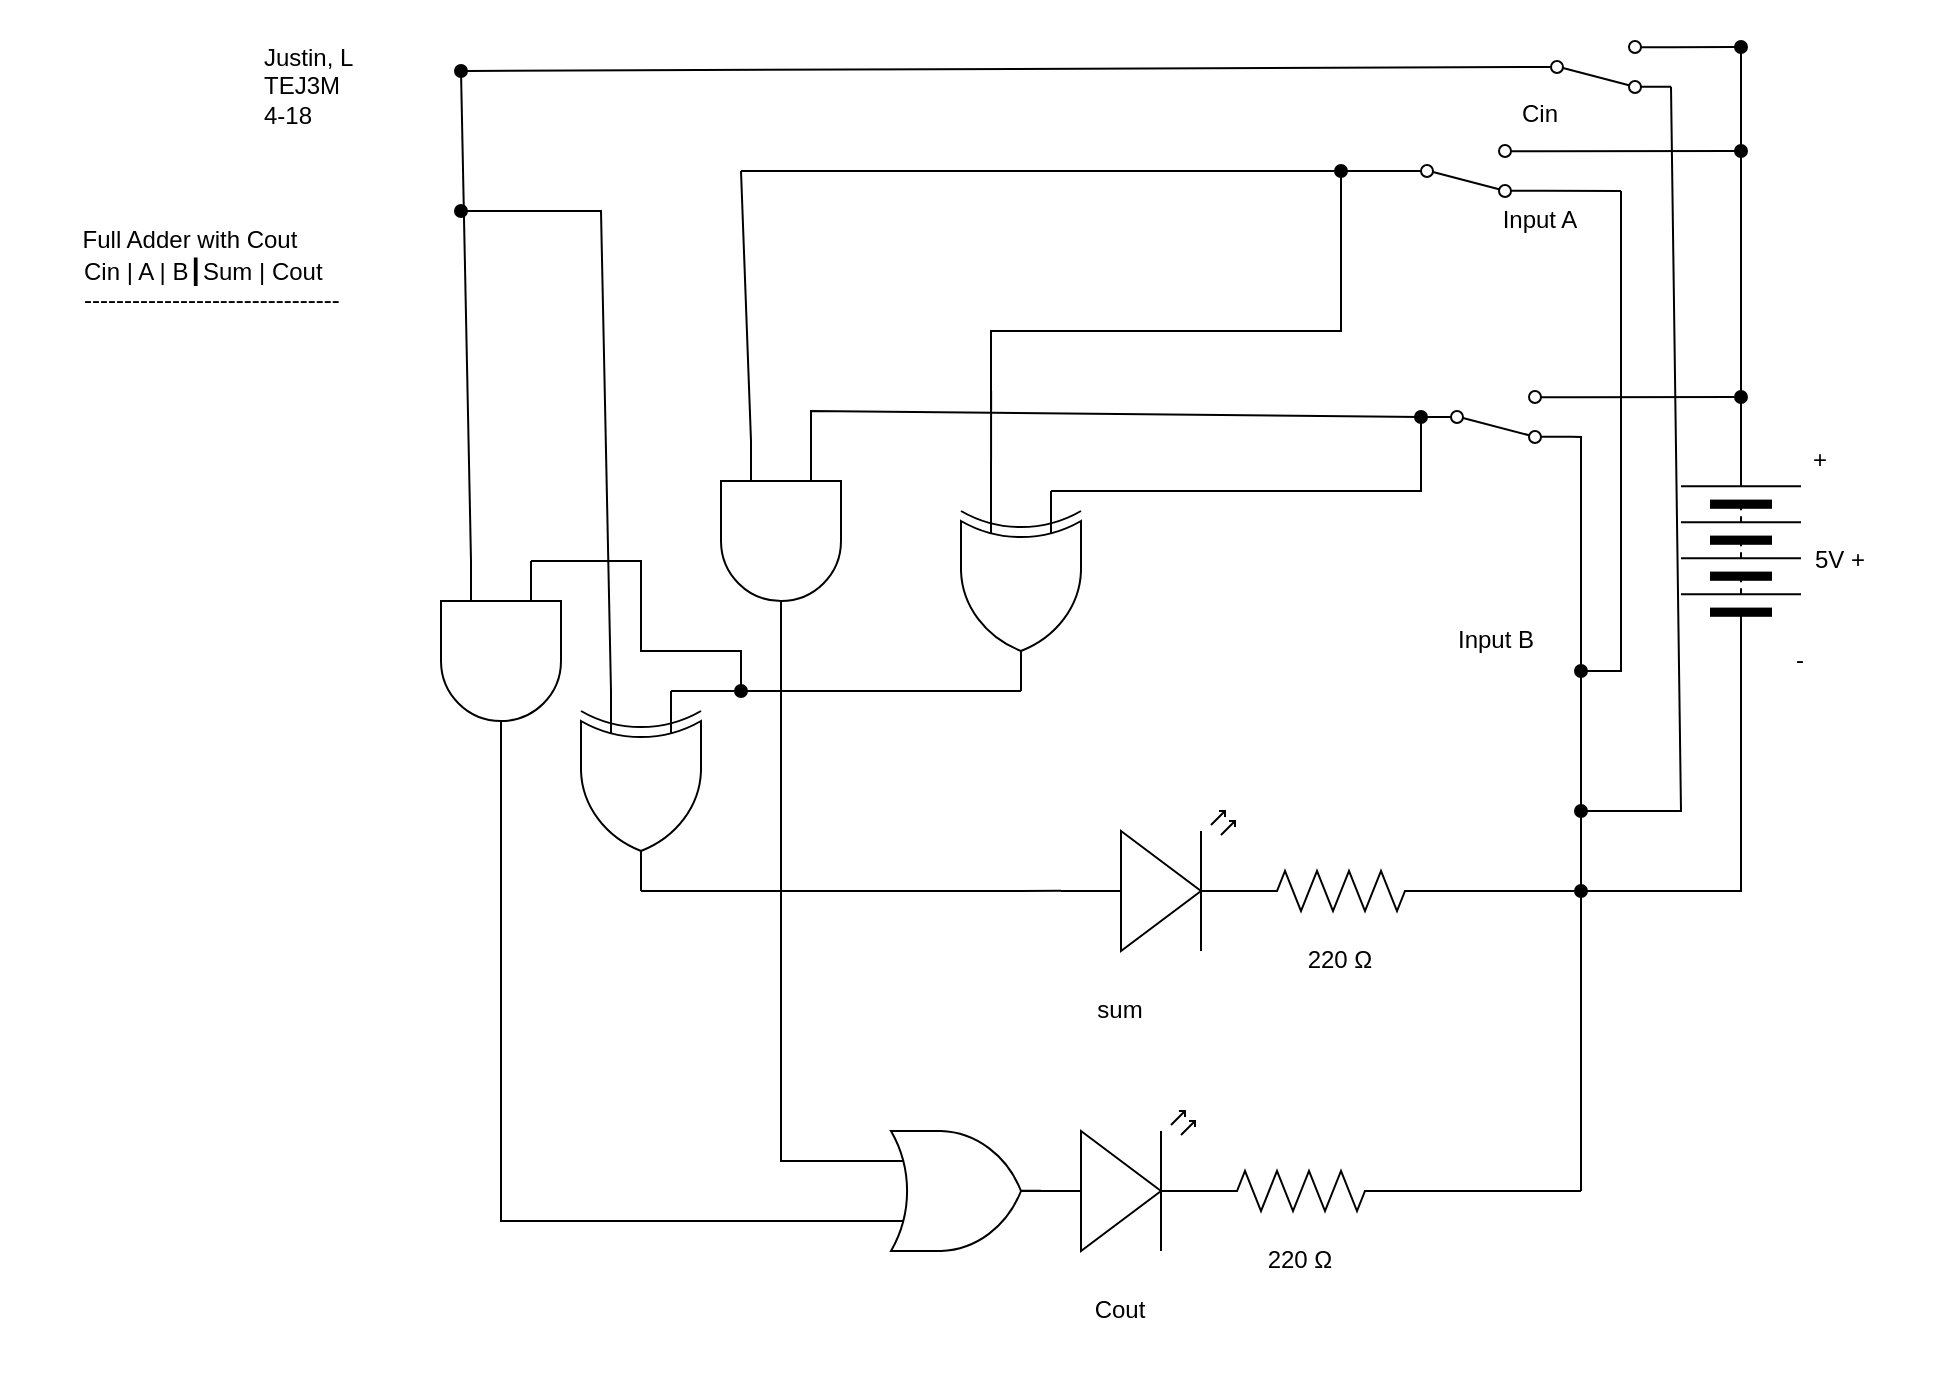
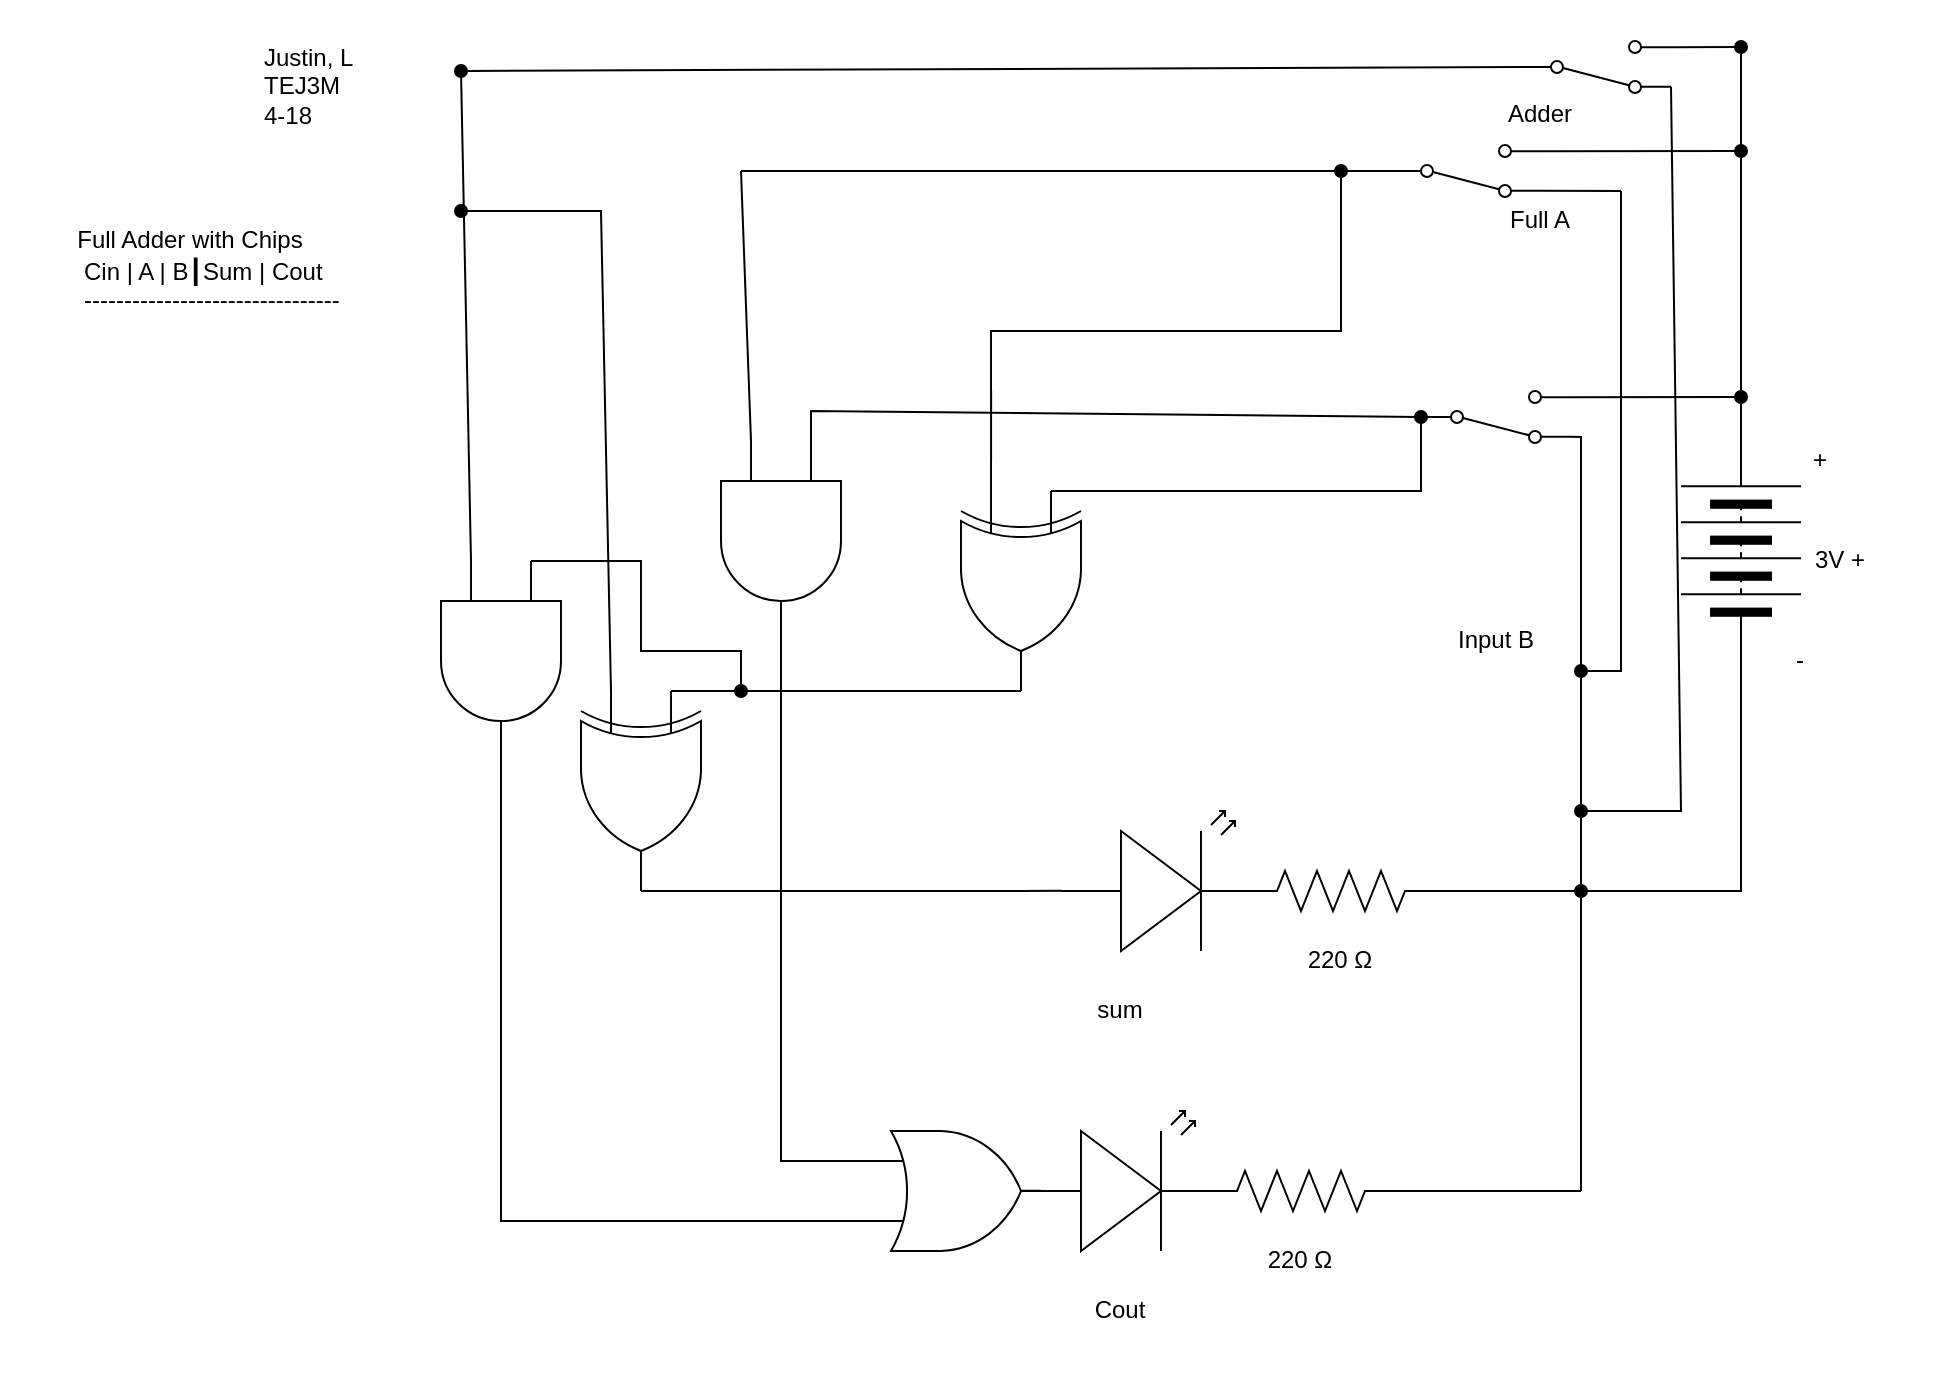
node "Cin": label "Cin" -> "Adder"
node "Input A": label "Input A" -> "Full A"
node "Full Adder with Cout": label "Full Adder with Cout" -> "Full Adder with Chips"
node "5V +": label "5V +" -> "3V +"
